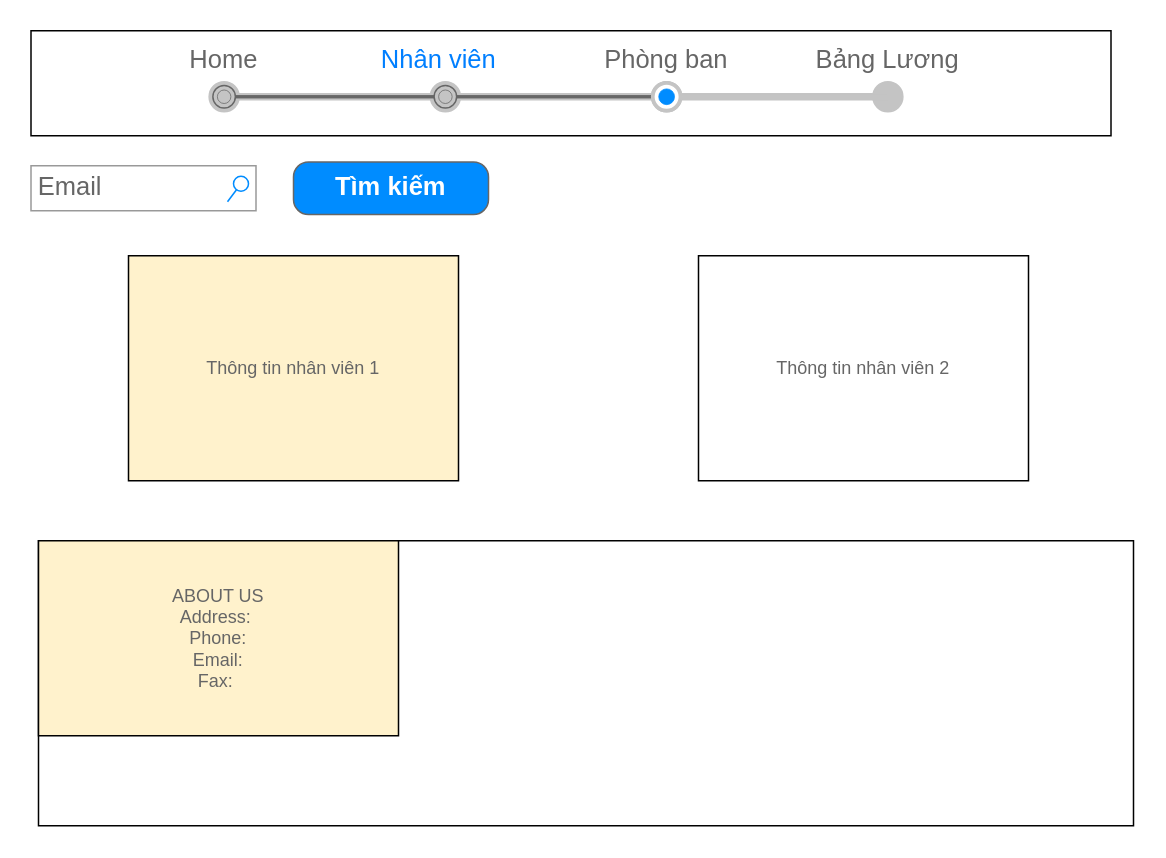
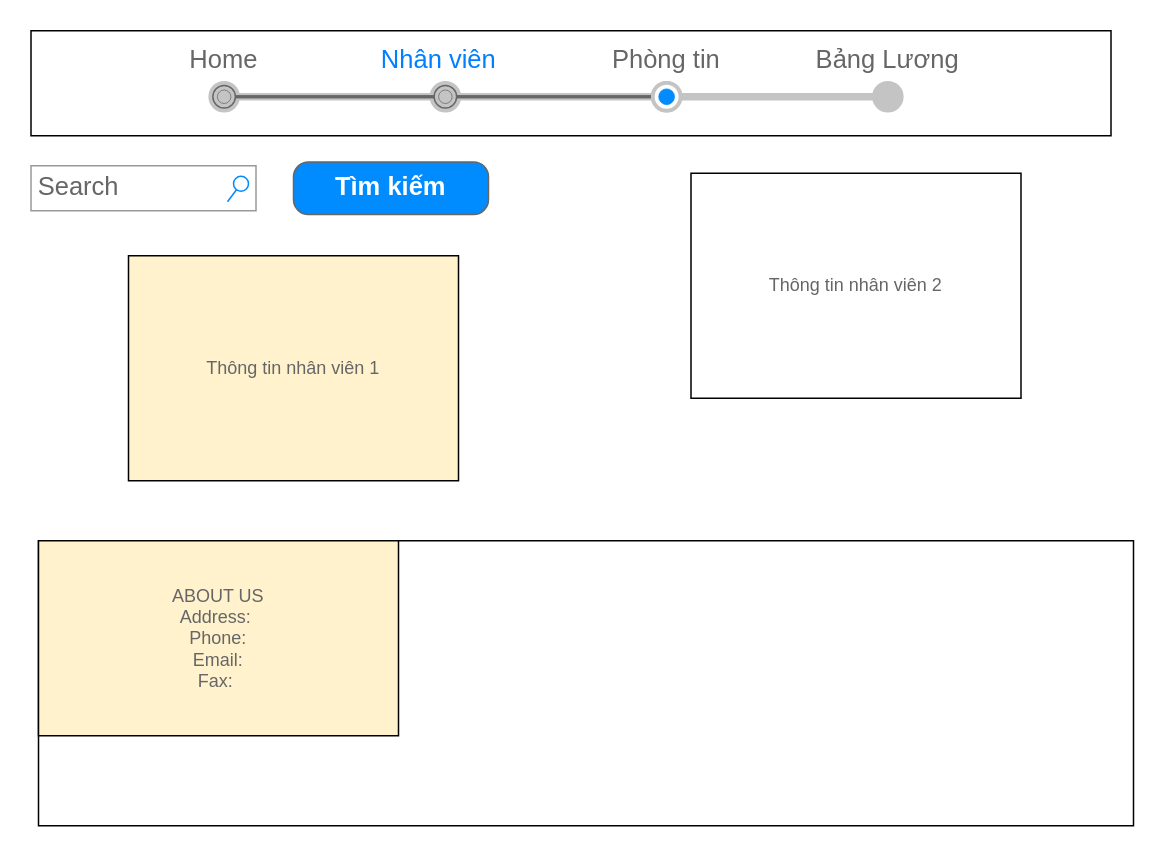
node "Home Nhân viên Phòng ban Bảng Lương": label "Home Nhân viên Phòng ban Bảng Lương" -> "Home Nhân viên Phòng tin Bảng Lương"
node "Email": label "Email" -> "Search"
node "Thông tin nhân viên 2": moved (863, 368) -> (856, 286)
